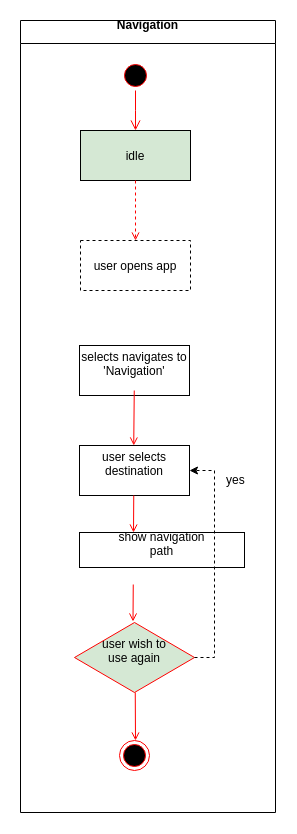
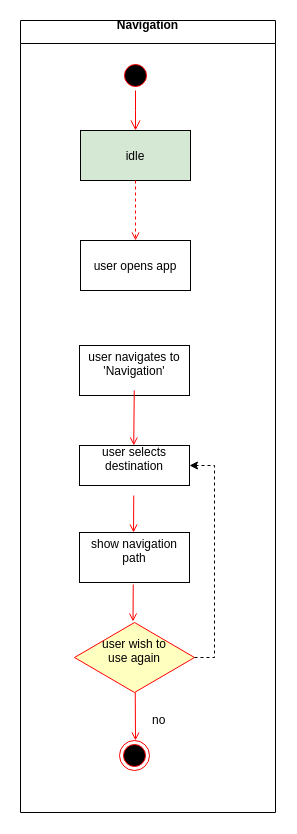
node "user opens app": style dashed -> solid
node "selects navigates to 'Navigation'": label "selects navigates to 'Navigation'" -> "user navigates to 'Navigation'"
node "user selects destination": size 110x50 -> 110x40
node "yes": removed
node "show navigation path": size 165x35 -> 110x50
node "user wish to use again": fillcolor #d5e8d4 -> #ffffc0
node "no": added
